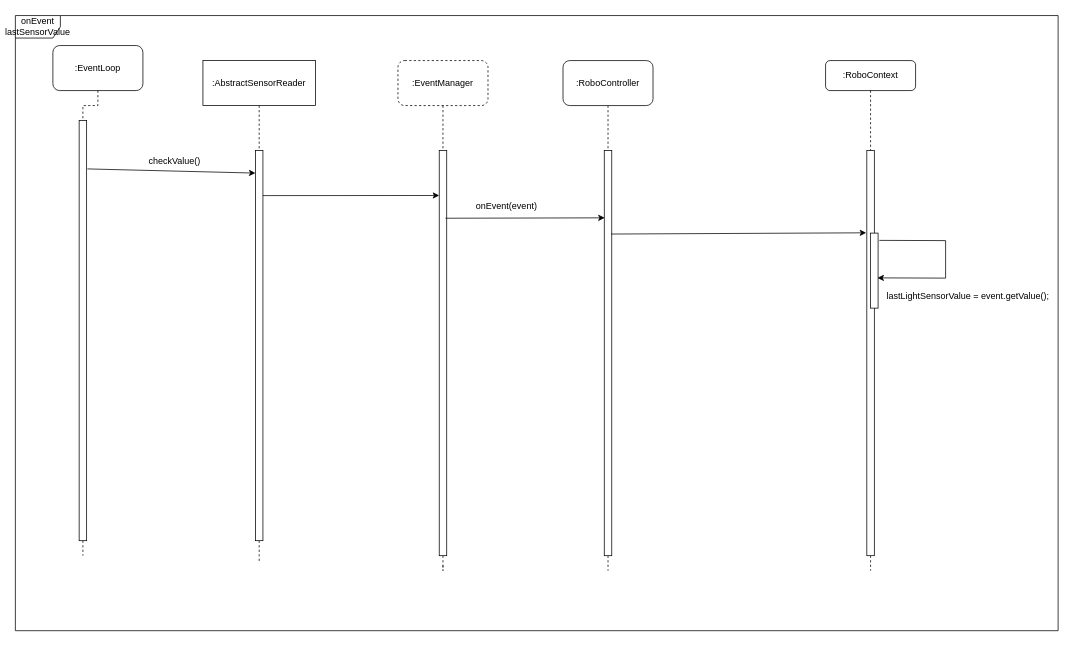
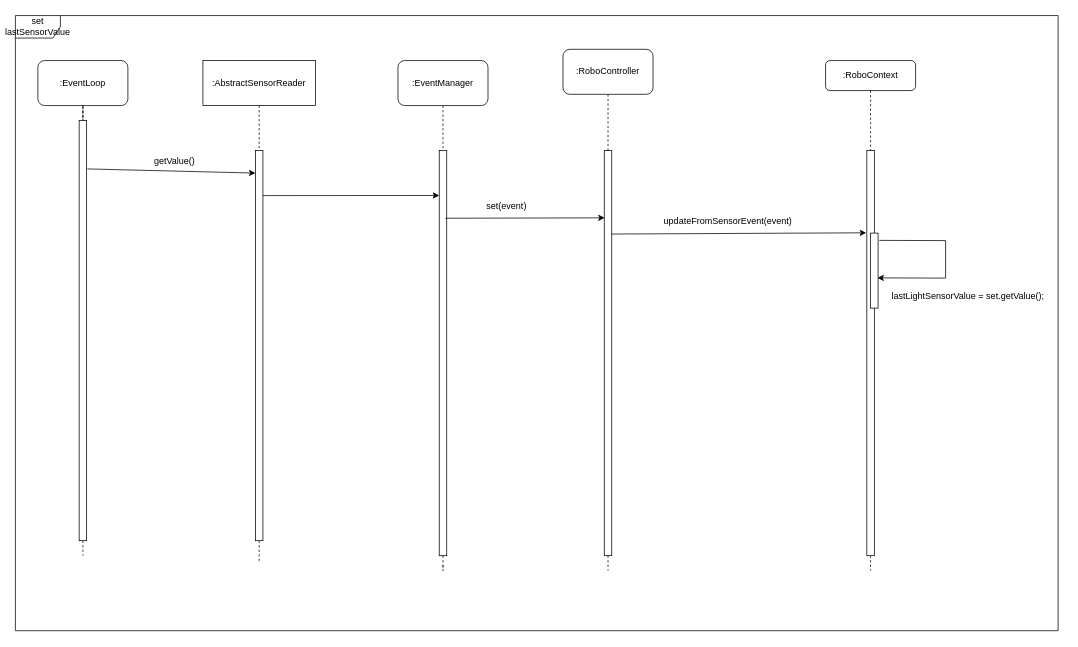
node "onEvent lastSensorValue": label "onEvent lastSensorValue" -> "set lastSensorValue"
node ":EventLoop": moved (98, 68) -> (83, 83)
node ":EventManager": style dashed -> solid
node ":RoboController": moved (608, 83) -> (608, 72)
node "checkValue()": label "checkValue()" -> "getValue()"
node "onEvent(event)": label "onEvent(event)" -> "set(event)"
node "updateFromSensorEvent(event)": added
node "lastLightSensorValue = event.getValue();": label "lastLightSensorValue = event.getValue();" -> "lastLightSensorValue = set.getValue();"
